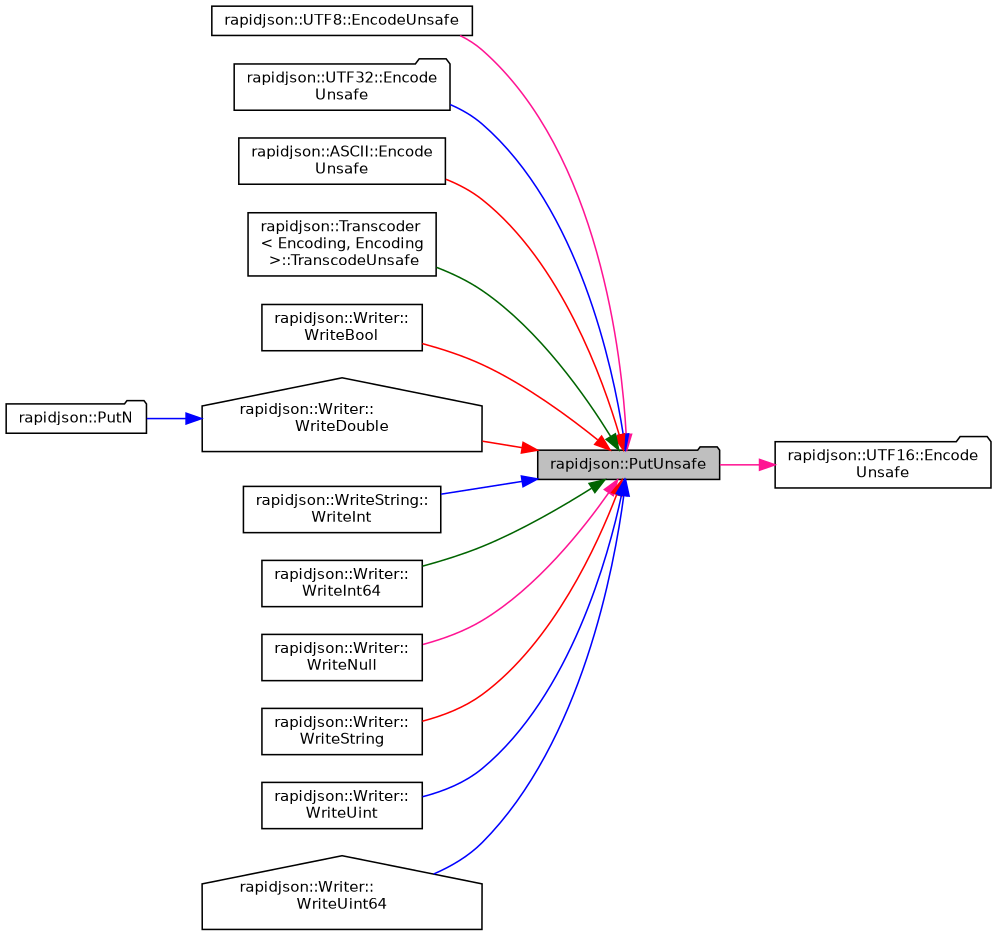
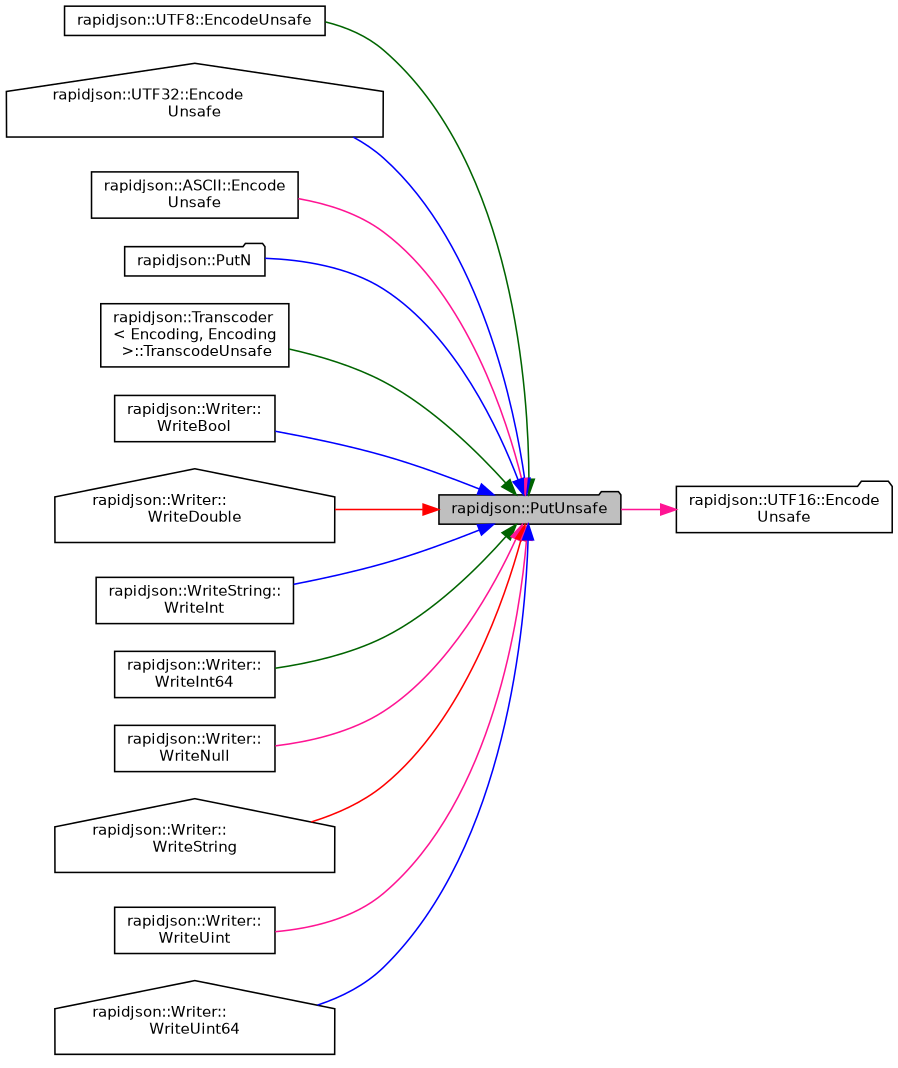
node "rapidjson::UTF32::Encode Unsafe": shape folder -> house
edge "rapidjson::UTF8::EncodeUnsafe" -> "rapidjson::PutUnsafe": color deeppink -> darkgreen
edge "rapidjson::ASCII::Encode Unsafe" -> "rapidjson::PutUnsafe": color red -> deeppink
edge "rapidjson::Writer:: WriteBool" -> "rapidjson::PutUnsafe": color red -> blue
edge "rapidjson::PutN" -> "rapidjson::Writer:: WriteDouble": now "rapidjson::PutN" -> "rapidjson::PutUnsafe"
edge "rapidjson::Writer:: WriteUint" -> "rapidjson::PutUnsafe": color blue -> deeppink
node "rapidjson::Writer:: WriteString": shape box -> house
